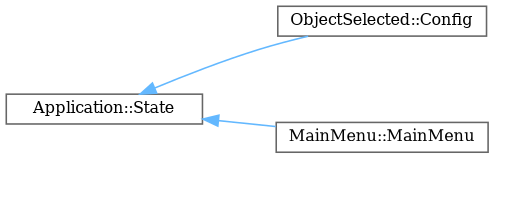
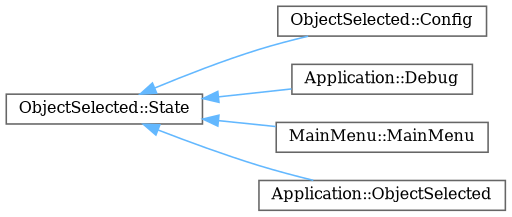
node "Application::Debug": added
node "Application::State": label "Application::State" -> "ObjectSelected::State"
node "Application::ObjectSelected": added
